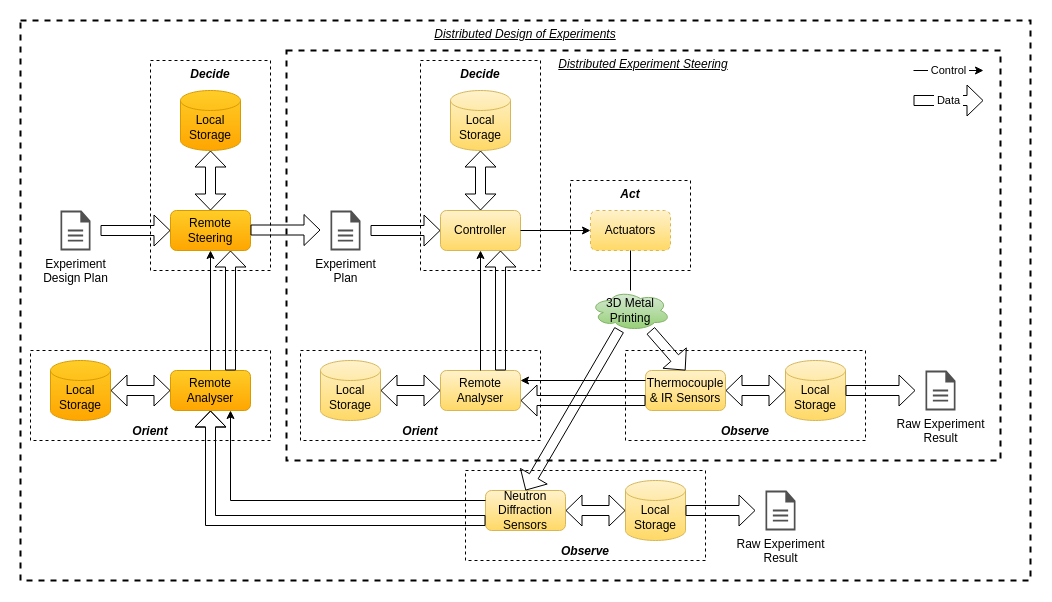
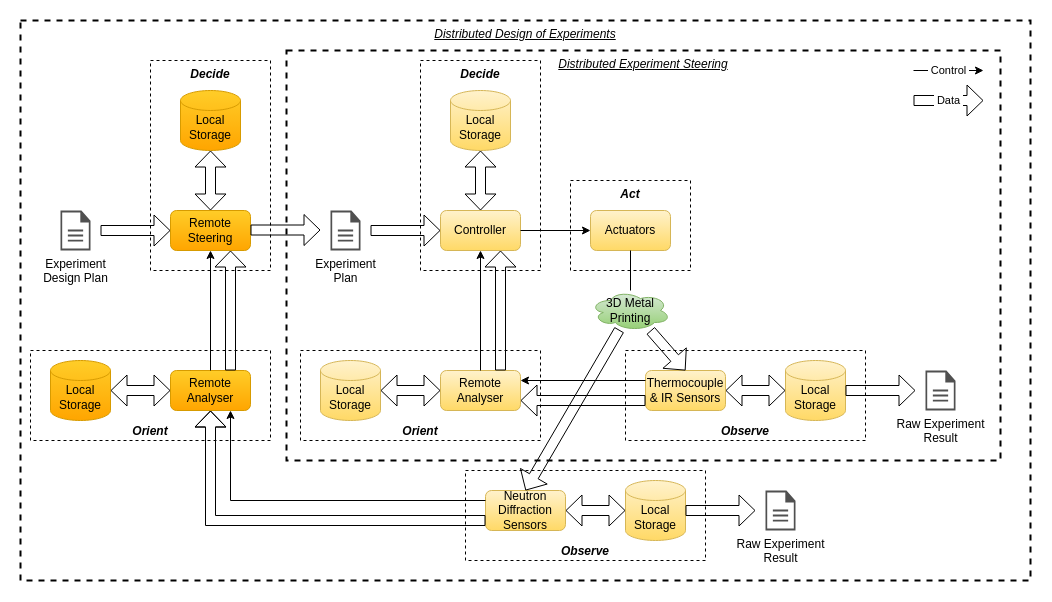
node "Actuators": style dashed -> solid
